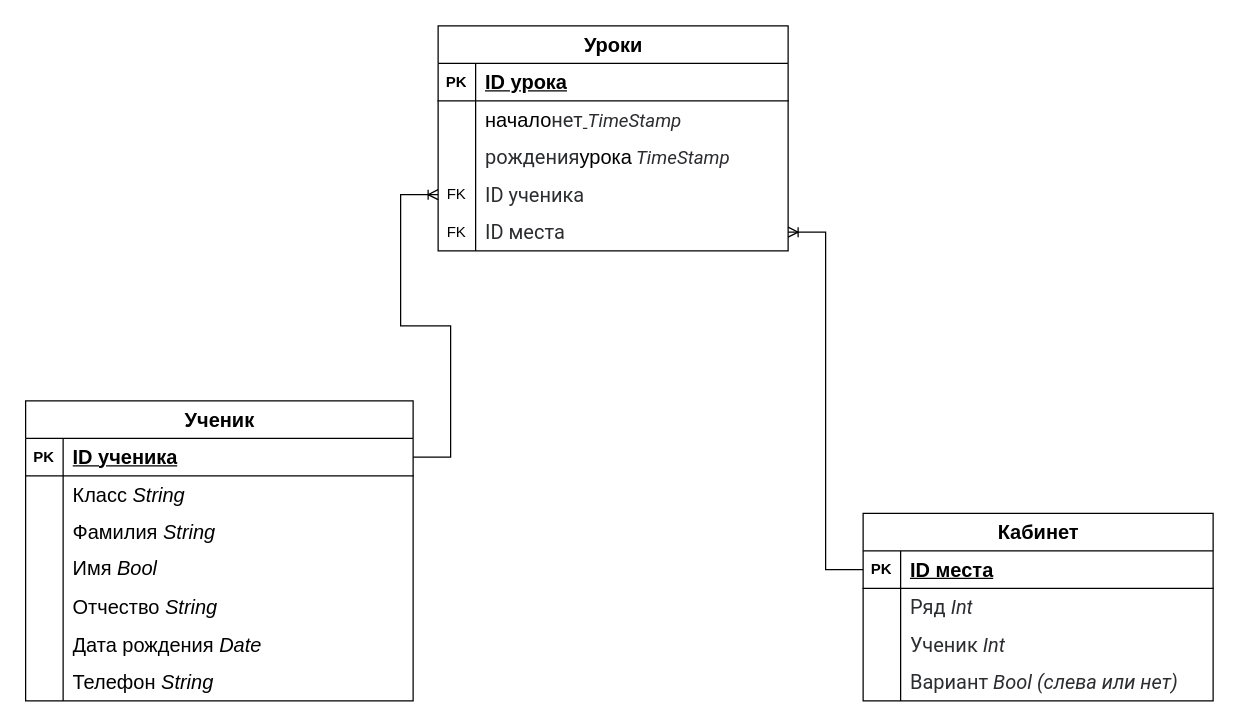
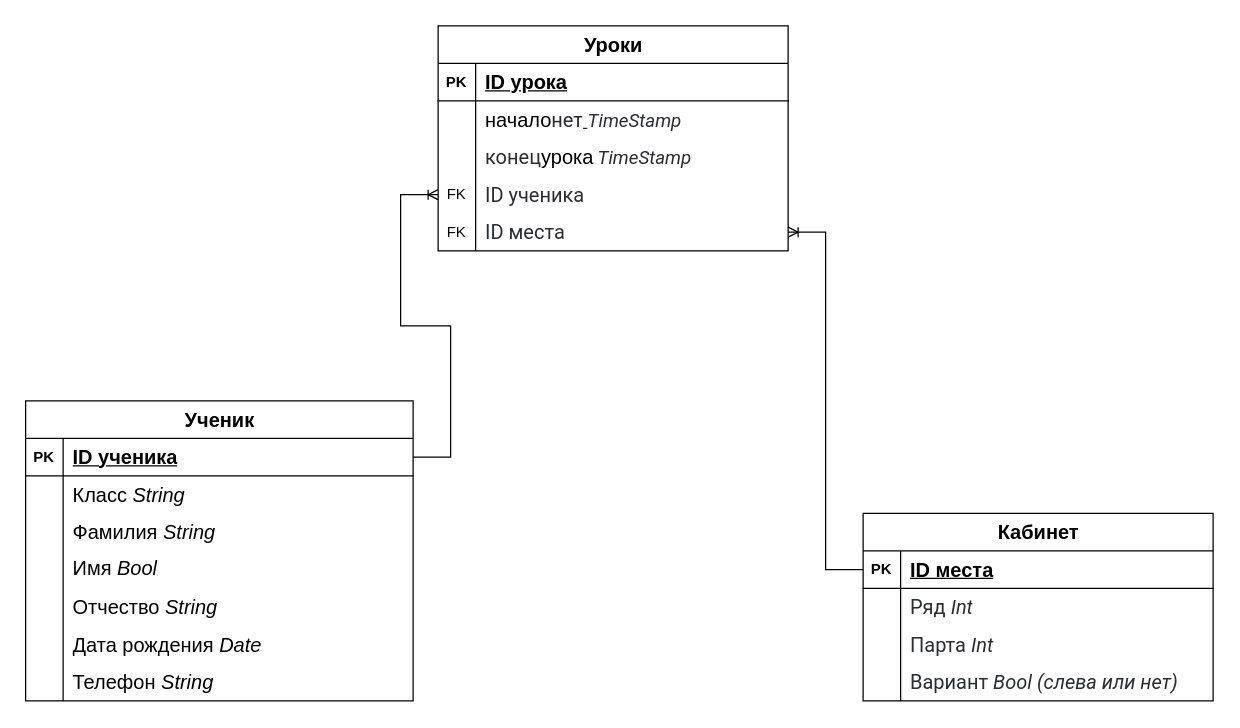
node "рожденияурока TimeStamp": label "рожденияурока TimeStamp" -> "конецурока TimeStamp"
node "Ученик Int": label "Ученик Int" -> "Парта Int"
